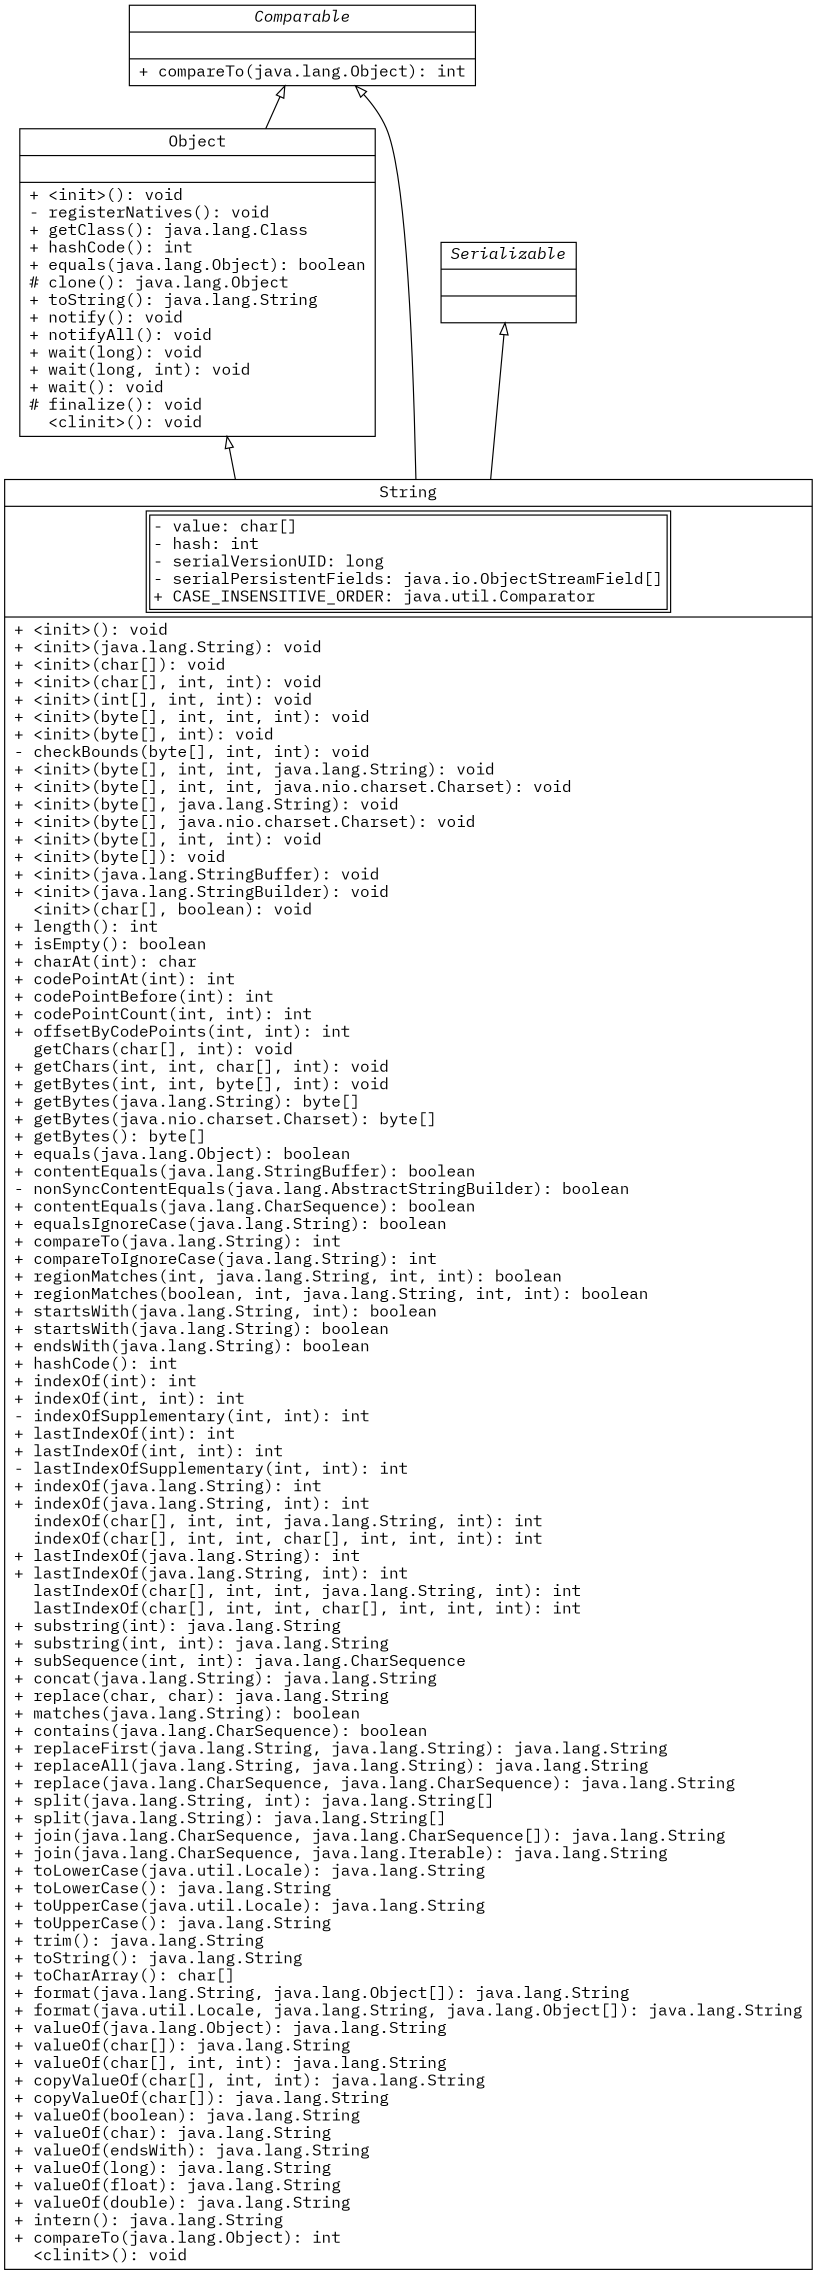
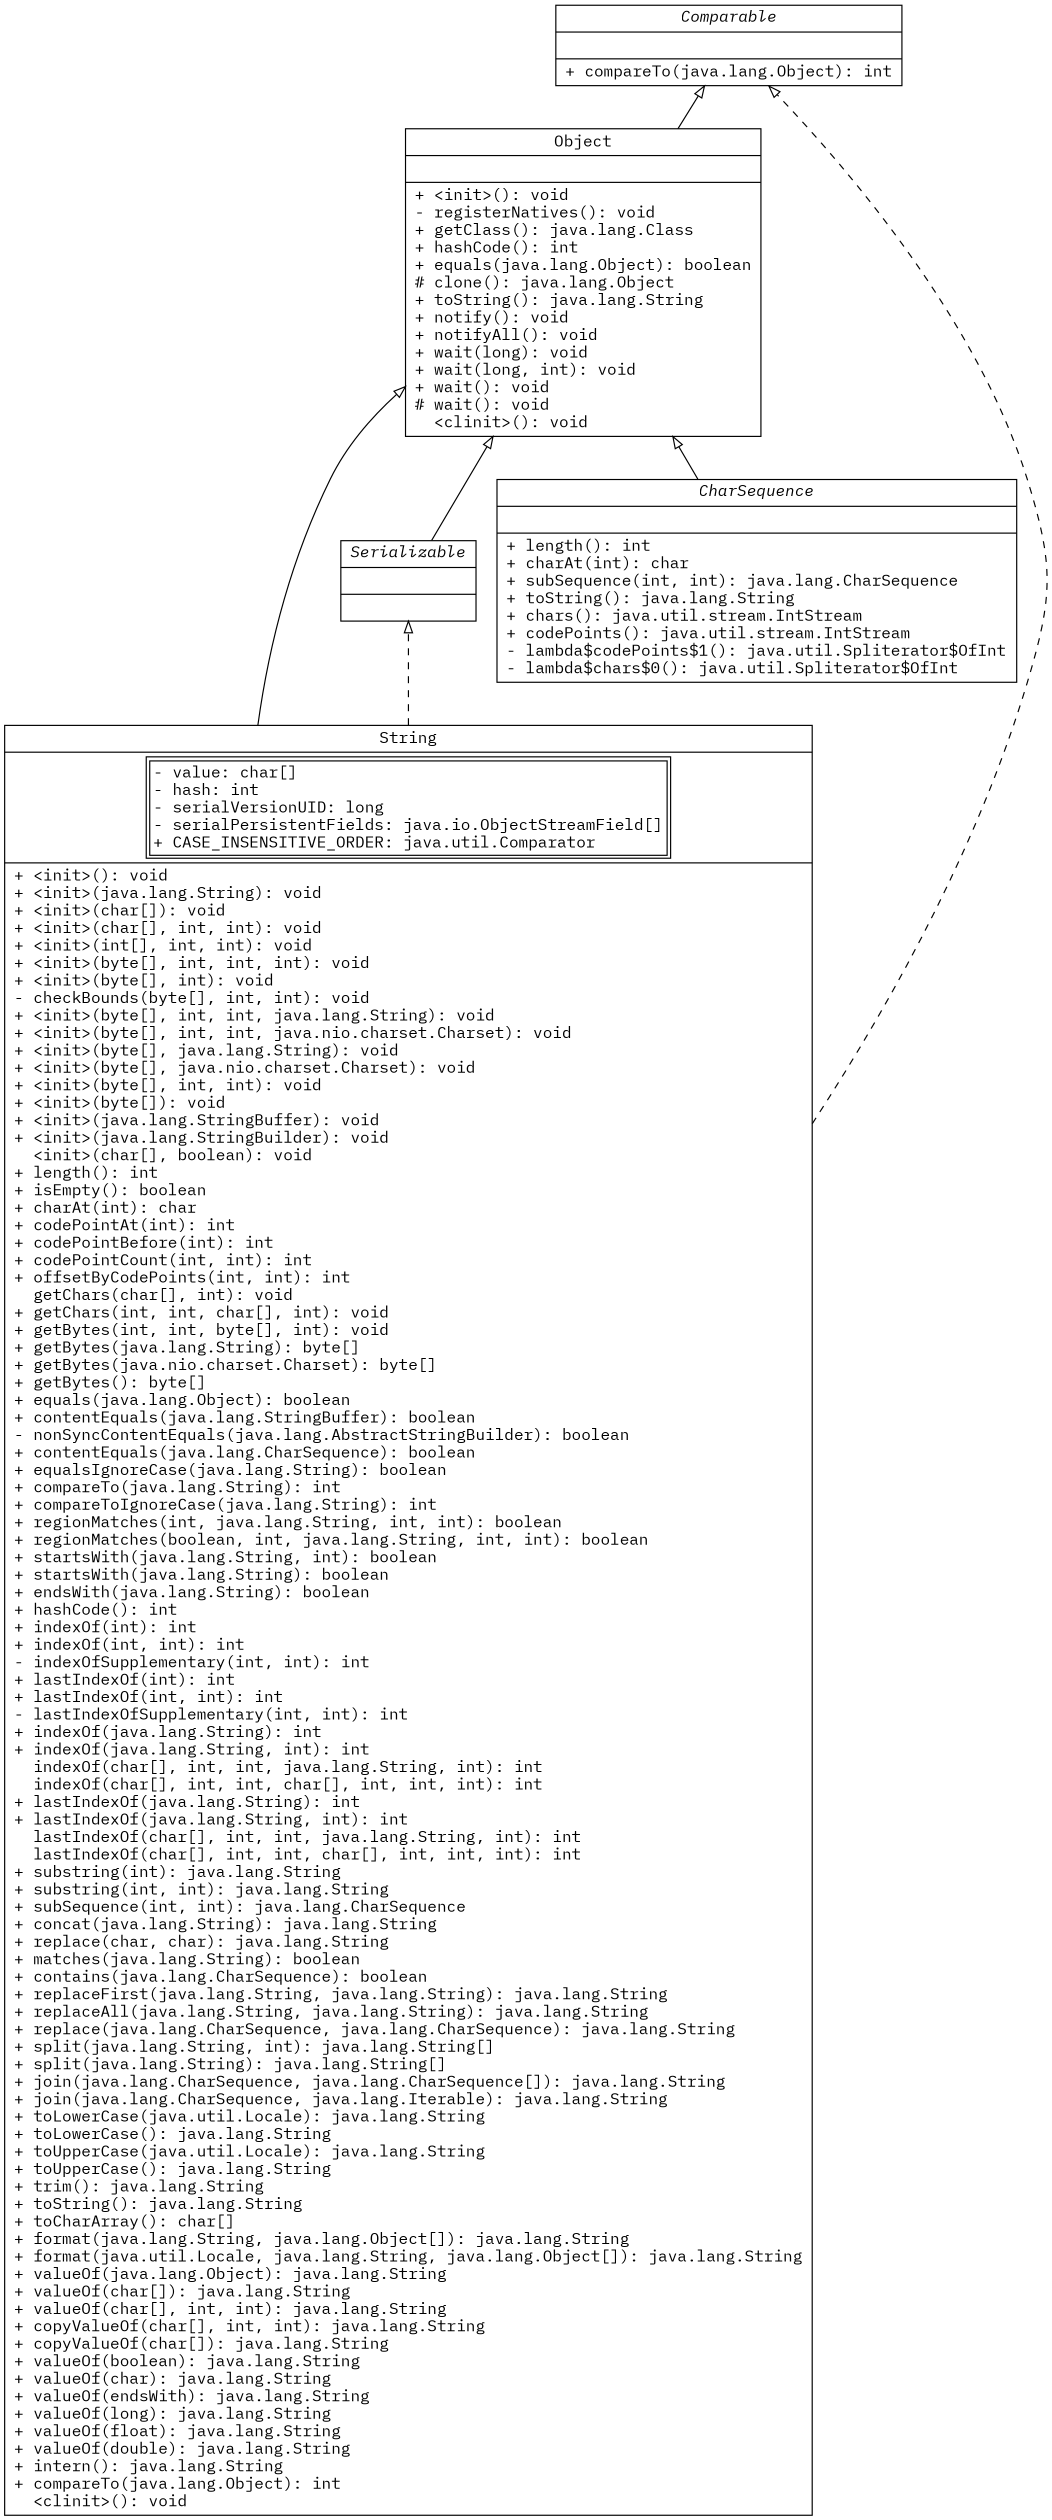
edge "String" -> "Comparable": style solid -> dashed
node "Object": text "# finalize(): void" -> "# wait(): void"
edge "String" -> "Serializable": style solid -> dashed
edge "Serializable" -> "Object": added
node "CharSequence": added
